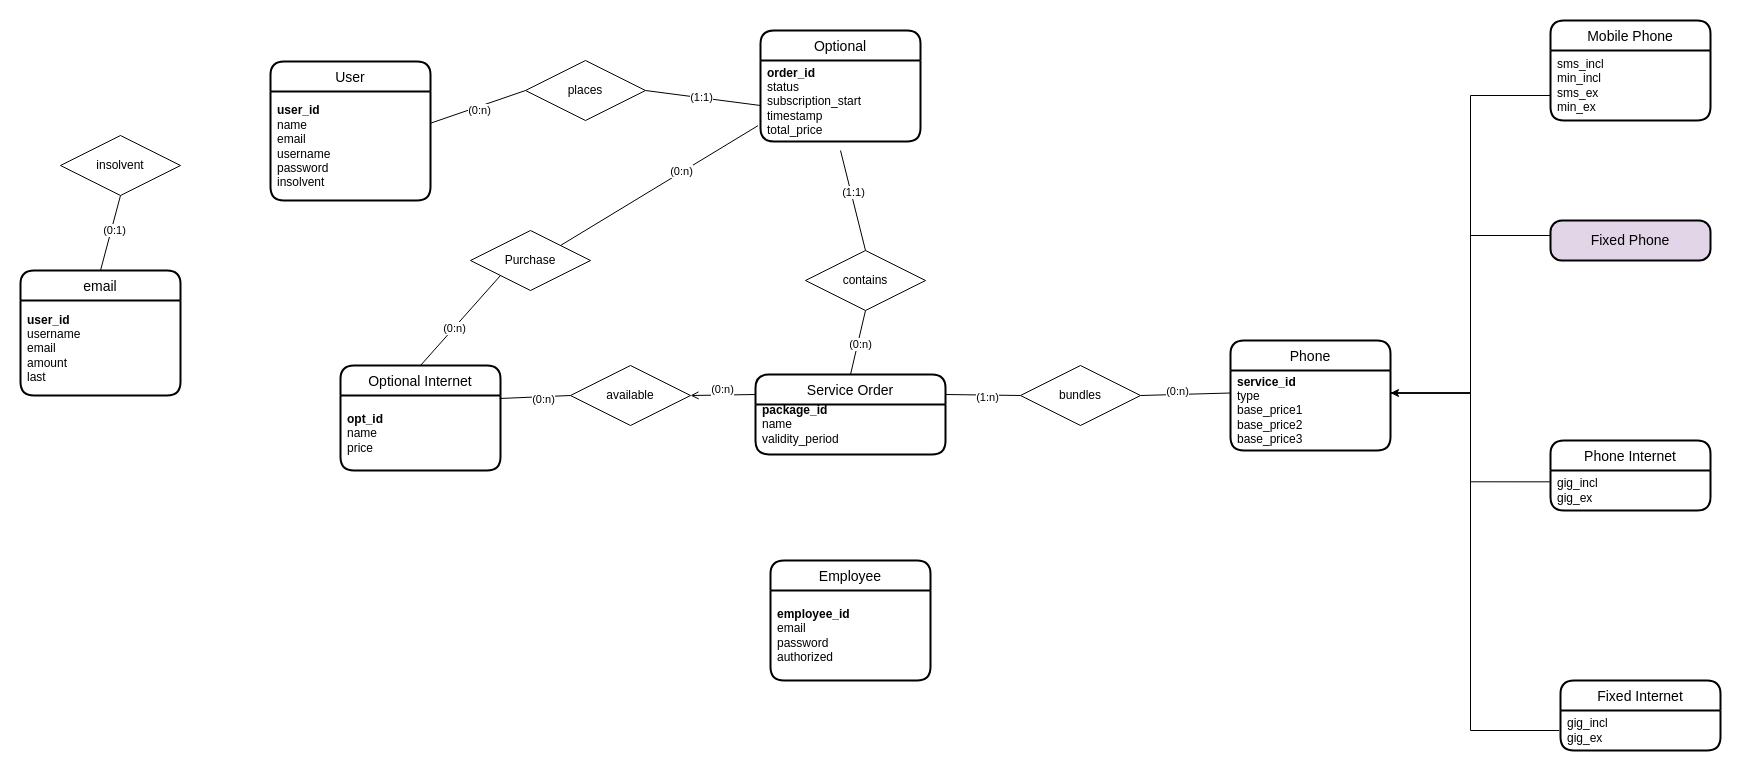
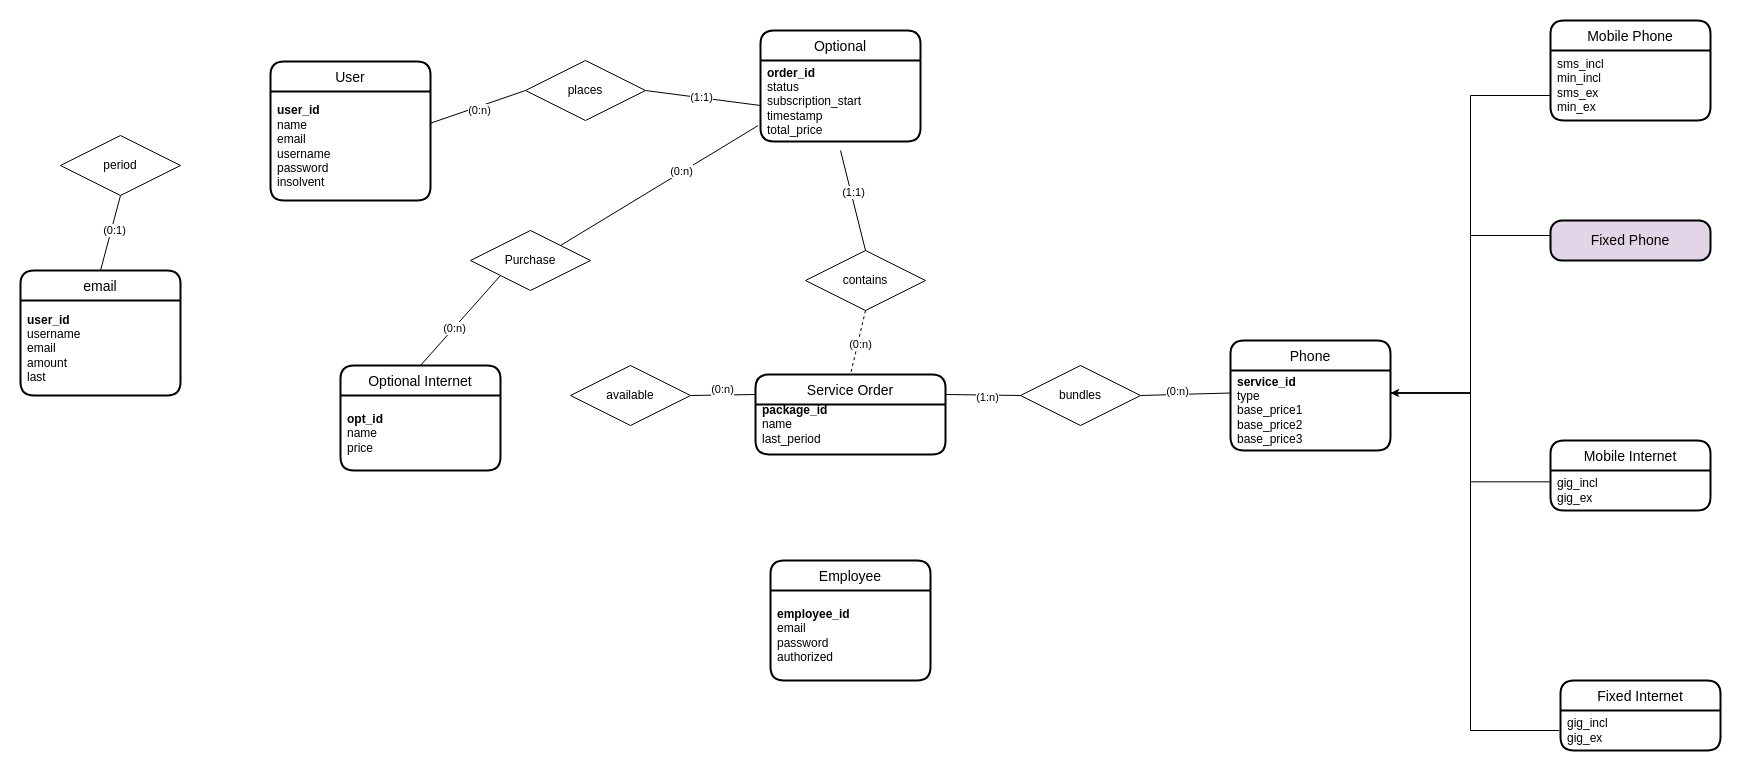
node "insolvent": label "insolvent" -> "period"
edge "contains" -- "Service Order": style solid -> dashed
edge "Service Order" -> "available": arrowhead open -> none
edge "available" -- "opt_id name price": removed, label "(0:n)"
node "package_id name validity_period": label "package_id name validity_period" -> "package_id name last_period"
node "Phone Internet": label "Phone Internet" -> "Mobile Internet"
